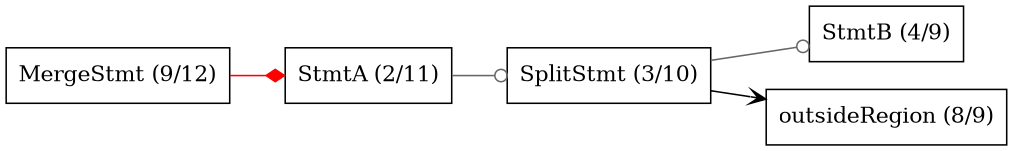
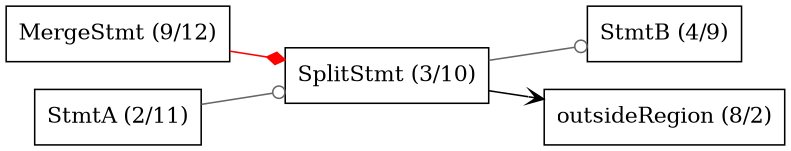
edge "MergeStmt (9/12)" -> "StmtA (2/11)": now "MergeStmt (9/12)" -> "SplitStmt (3/10)"
node "outsideRegion (8/9)": label "outsideRegion (8/9)" -> "outsideRegion (8/2)"
